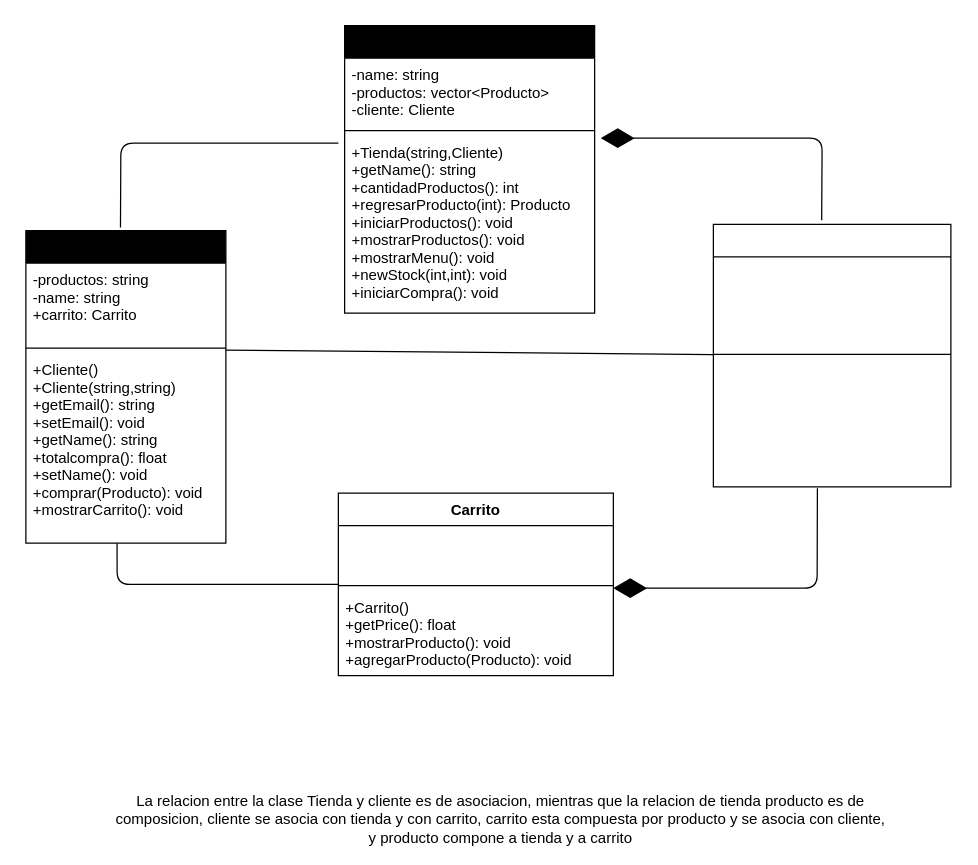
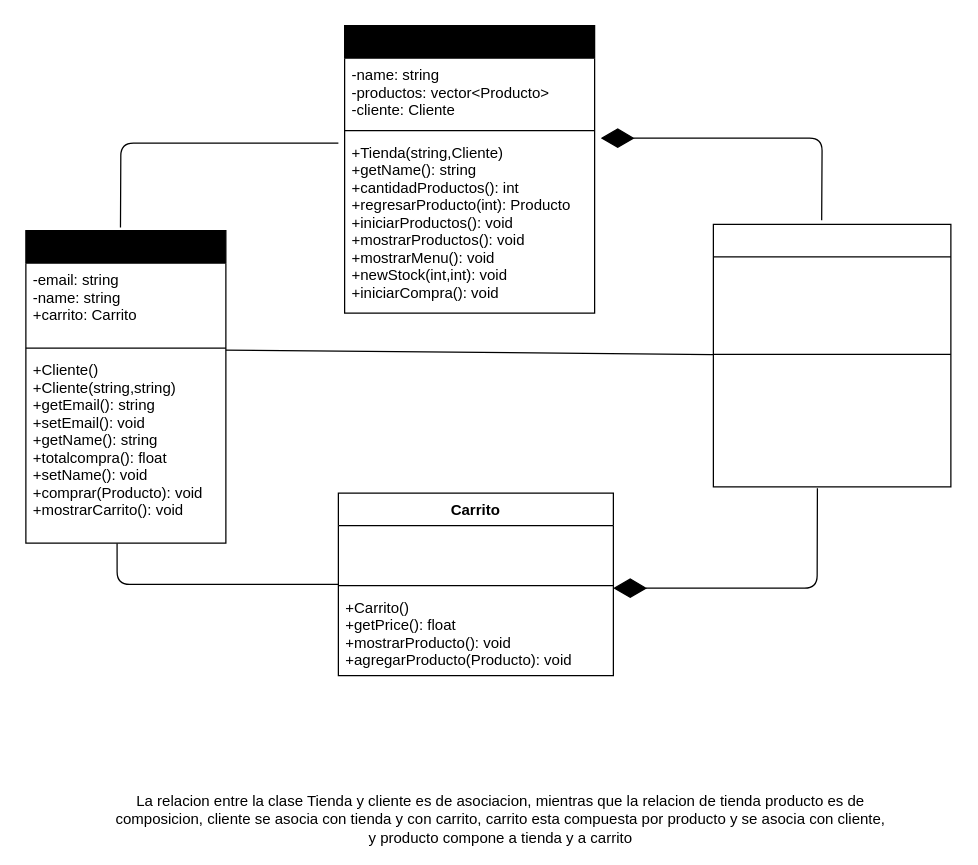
node "-productos: string -name: string +carrito: Carrito": label "-productos: string -name: string +carrito: Carrito" -> "-email: string -name: string +carrito: Carrito"
